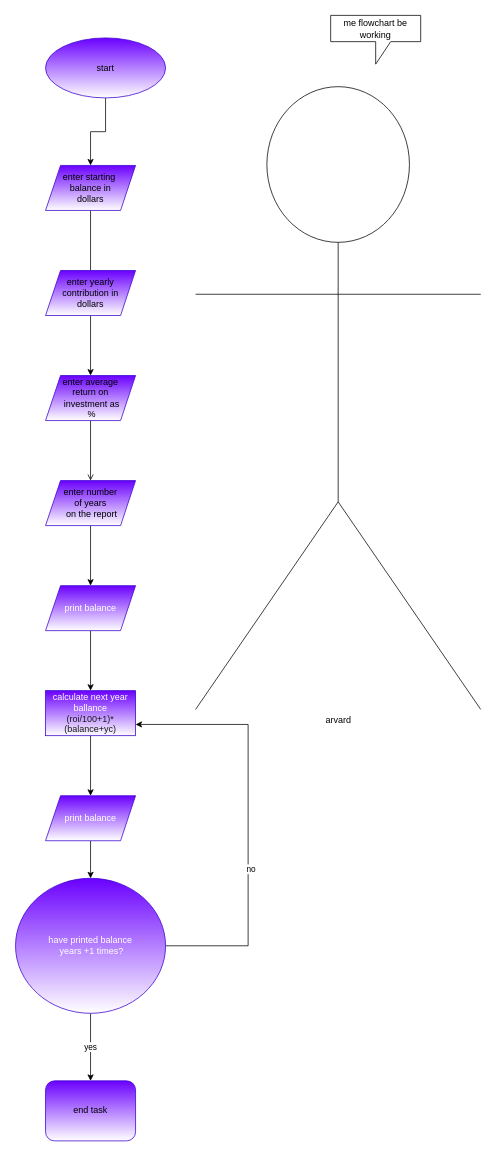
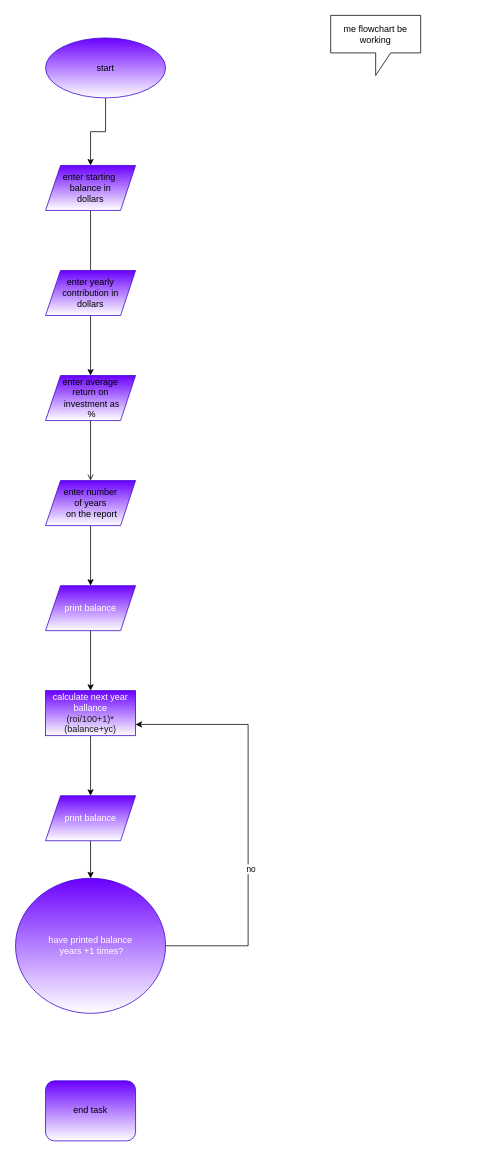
node "me flowchart be working": size 90x49 -> 90x60
node "arvard": removed
edge "have printed balance years +1 times?" -> "end task": removed, label "yes"
